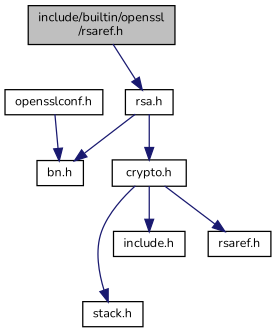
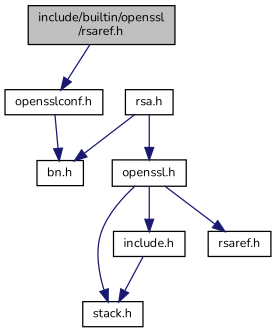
edge "include/builtin/openssl /rsaref.h" -> "rsa.h": now "include/builtin/openssl /rsaref.h" -> "opensslconf.h"
node "crypto.h": label "crypto.h" -> "openssl.h"
edge "include.h" -> "stack.h": added
